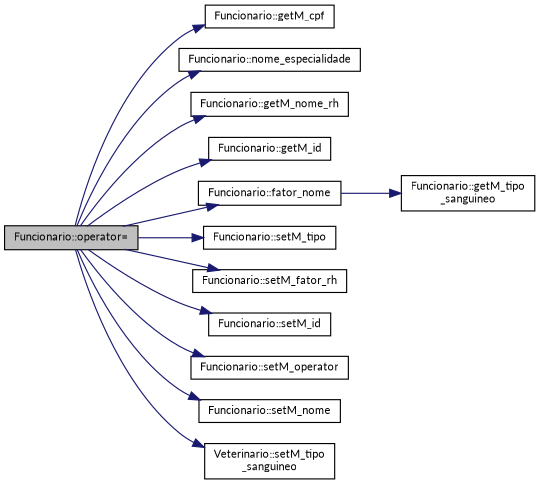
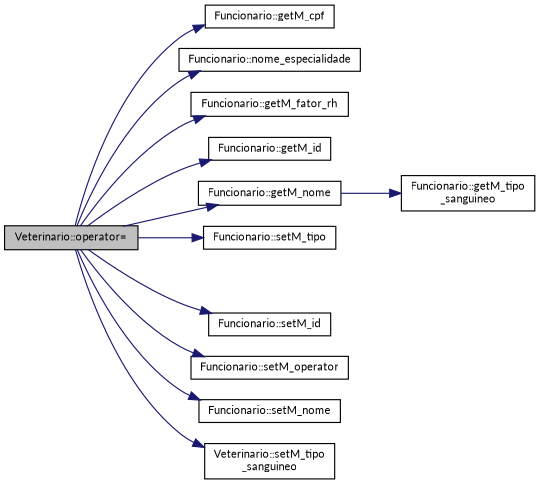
node "Funcionario::getM_nome_rh": label "Funcionario::getM_nome_rh" -> "Funcionario::getM_fator_rh"
node "Funcionario::fator_nome": label "Funcionario::fator_nome" -> "Funcionario::getM_nome"
node "Funcionario::operator=": label "Funcionario::operator=" -> "Veterinario::operator="
node "Funcionario::setM_fator_rh": removed
